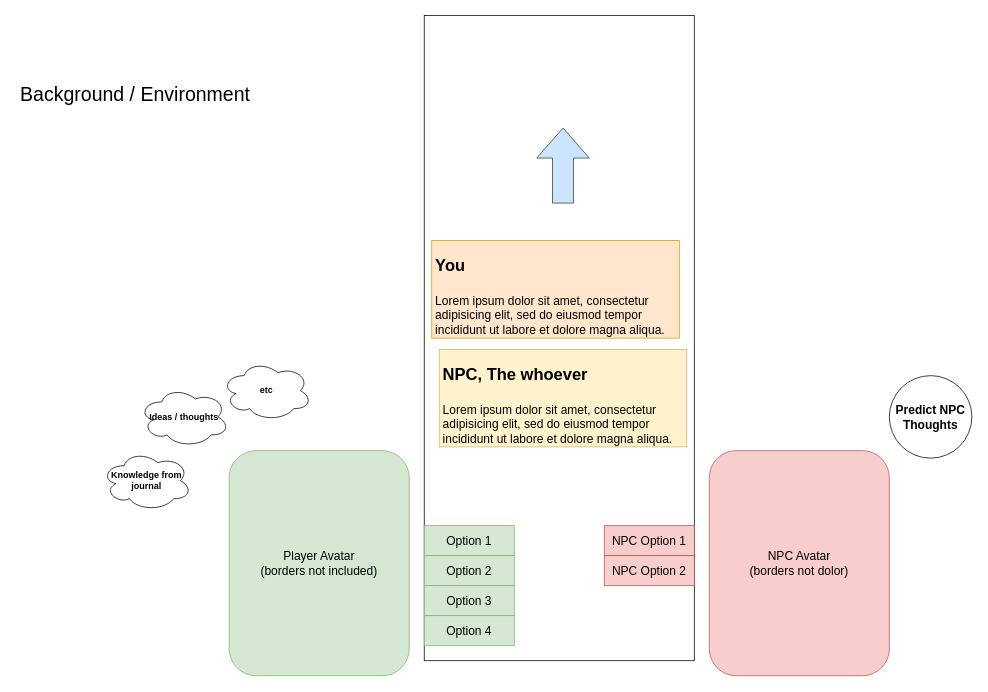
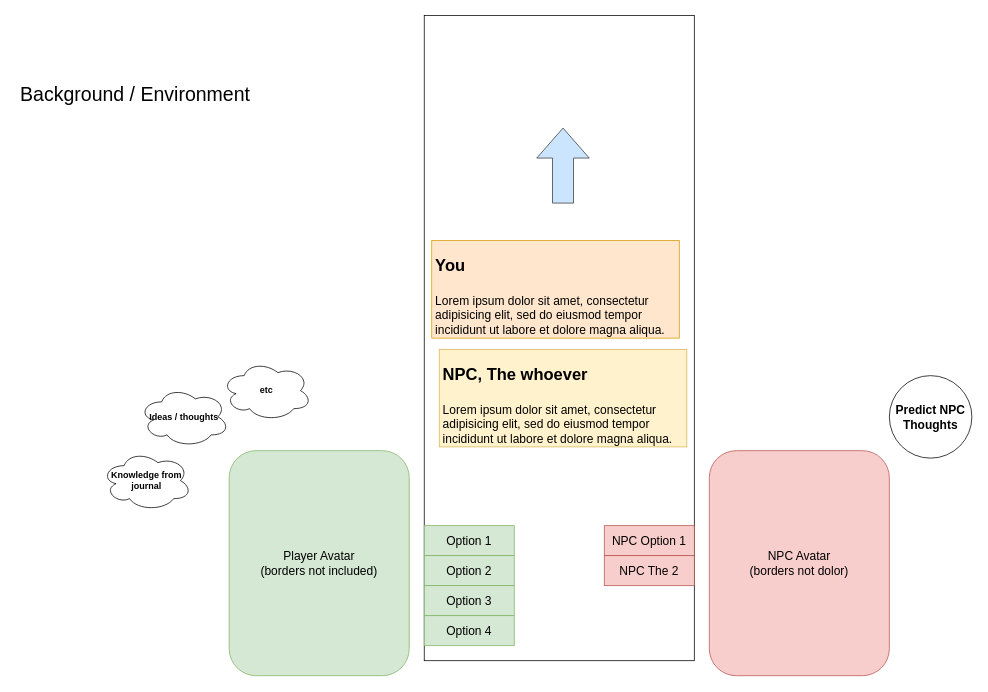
node "NPC Option 2": label "NPC Option 2" -> "NPC The 2"
